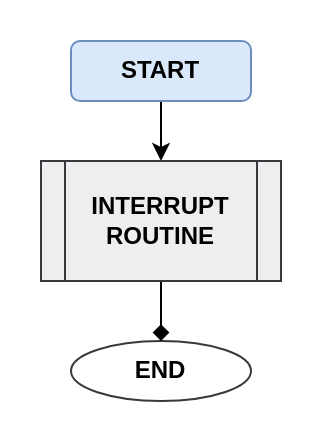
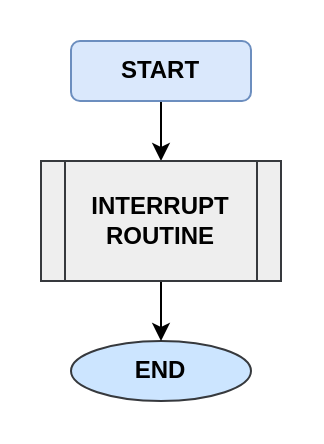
edge "INTERRUPT ROUTINE" -> "END": arrowhead diamond -> classic
node "END": fillcolor #ffffff -> #cce5ff
